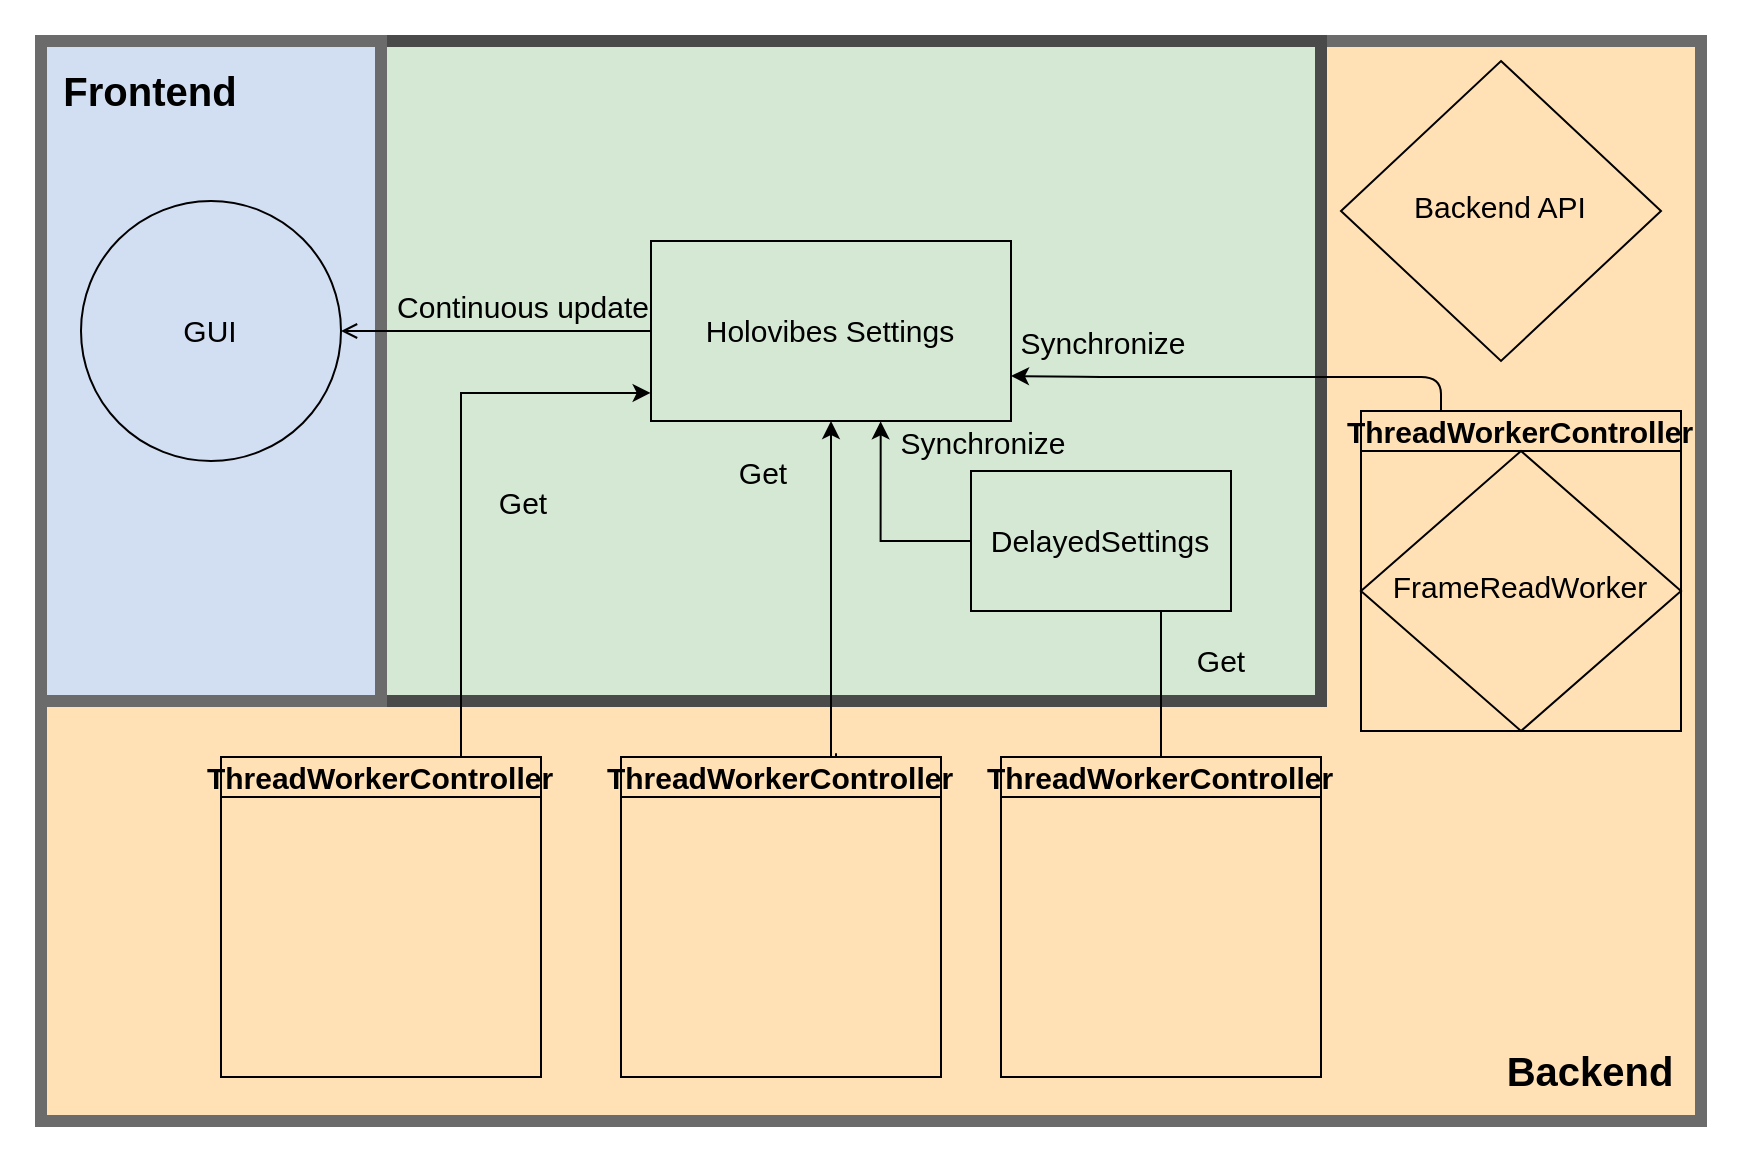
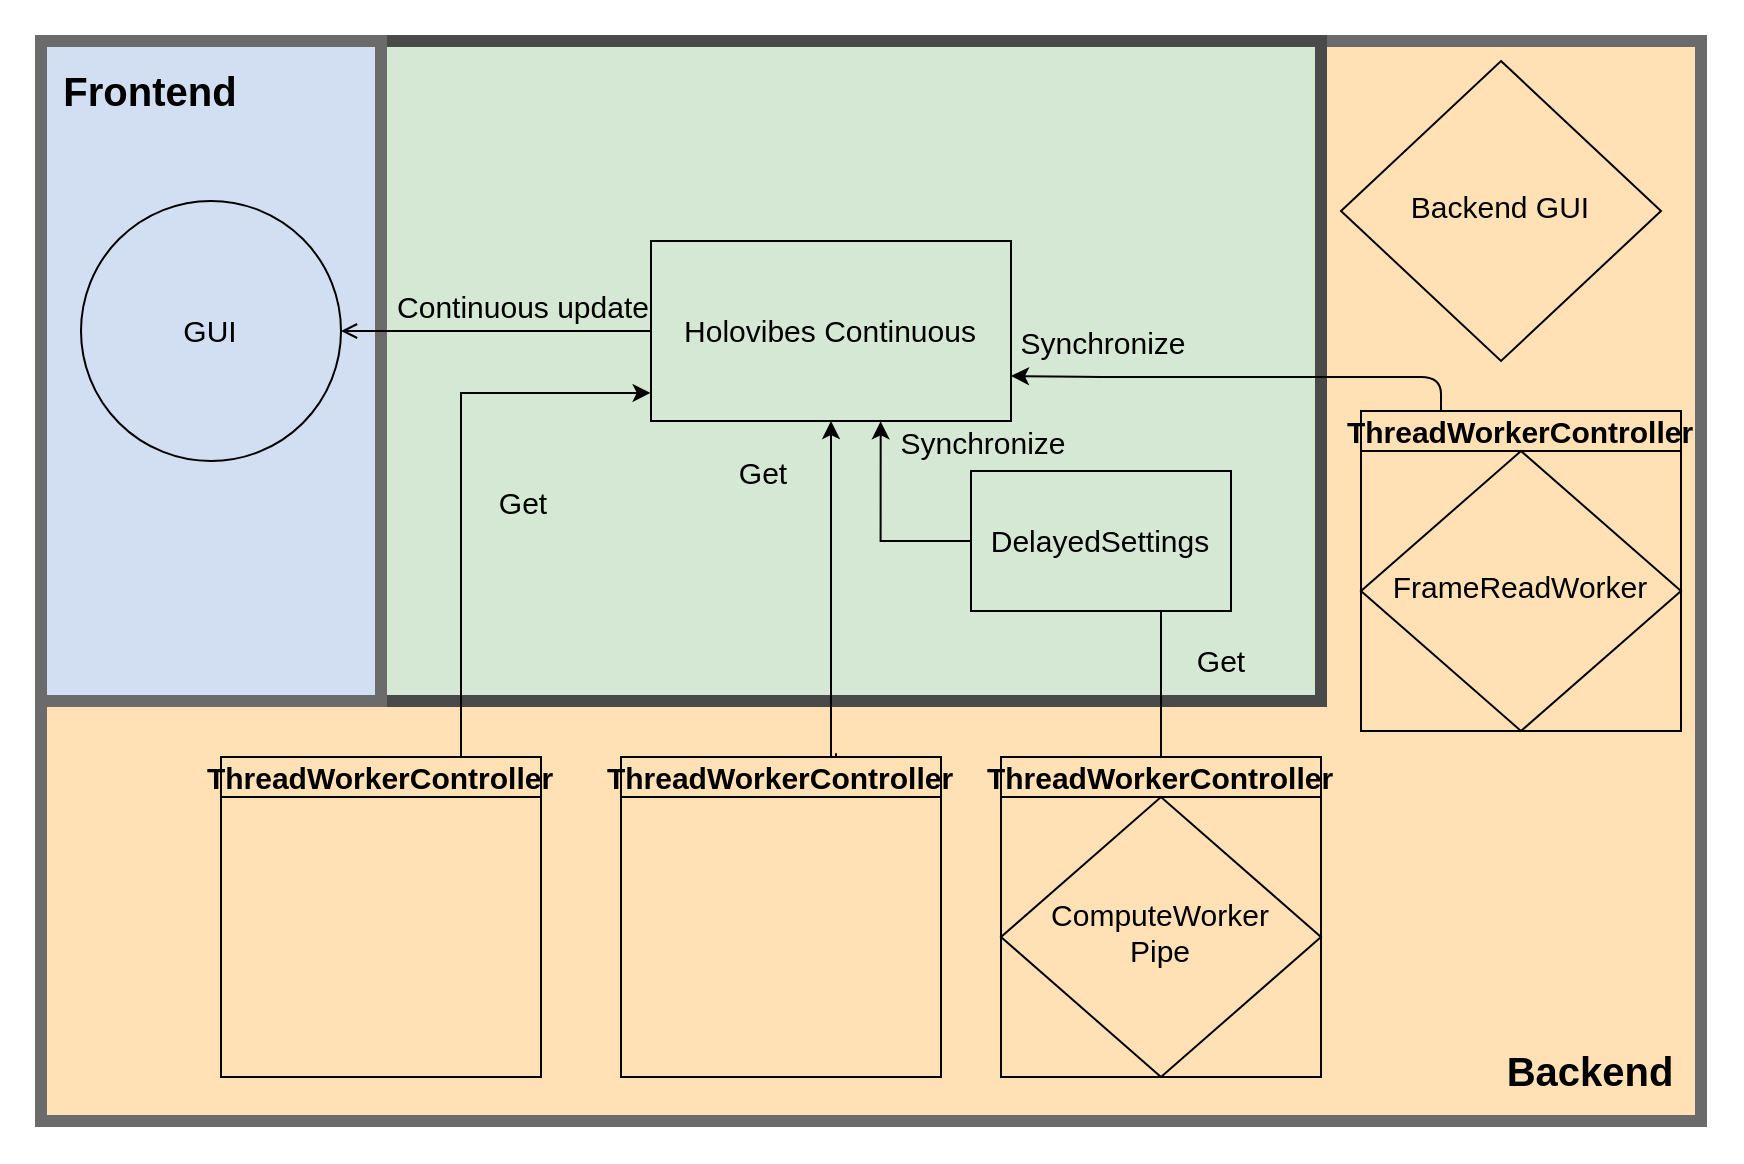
node "Backend API": label "Backend API" -> "Backend GUI"
node "Holovibes Settings": label "Holovibes Settings" -> "Holovibes Continuous"
node "ComputeWorker Pipe": added
